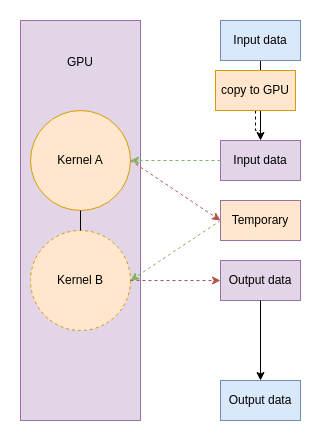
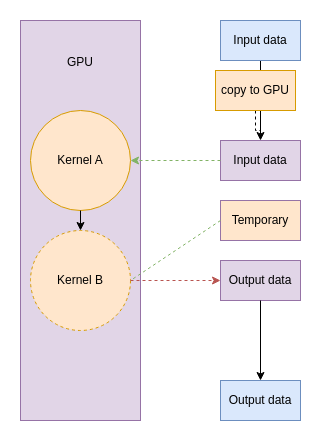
edge "Kernel A" -> "Temporary": removed
edge "Kernel A" -- "Kernel B": arrowhead none -> classic
edge "Temporary" -> "Kernel B": arrowhead classic -> none
